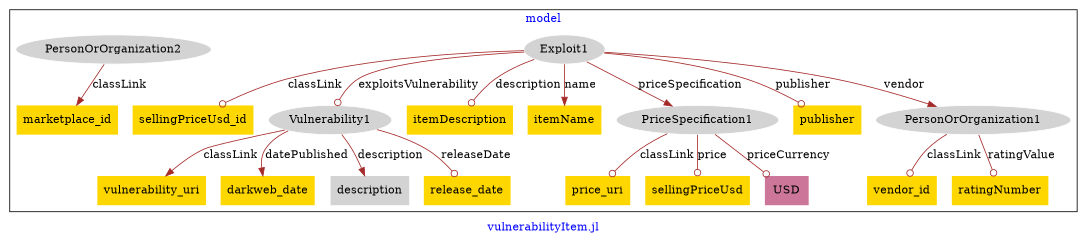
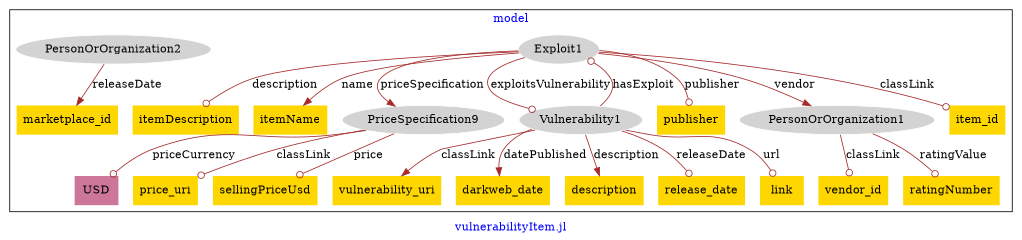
edge "Vulnerability1" -> "Exploit1": added, label "hasExploit"
edge "PersonOrOrganization2" -> "marketplace_id": label "classLink" -> "releaseDate"
node "sellingPriceUsd_id": label "sellingPriceUsd_id" -> "item_id"
node "PriceSpecification1": label "PriceSpecification1" -> "PriceSpecification9"
node "description": fillcolor lightgray -> gold
node "link": added
